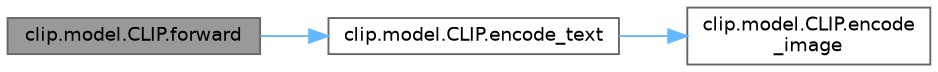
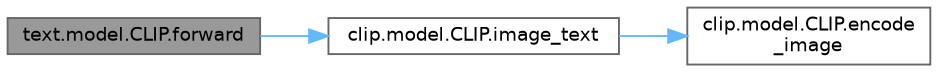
node "clip.model.CLIP.forward": label "clip.model.CLIP.forward" -> "text.model.CLIP.forward"
node "clip.model.CLIP.encode_text": label "clip.model.CLIP.encode_text" -> "clip.model.CLIP.image_text"
